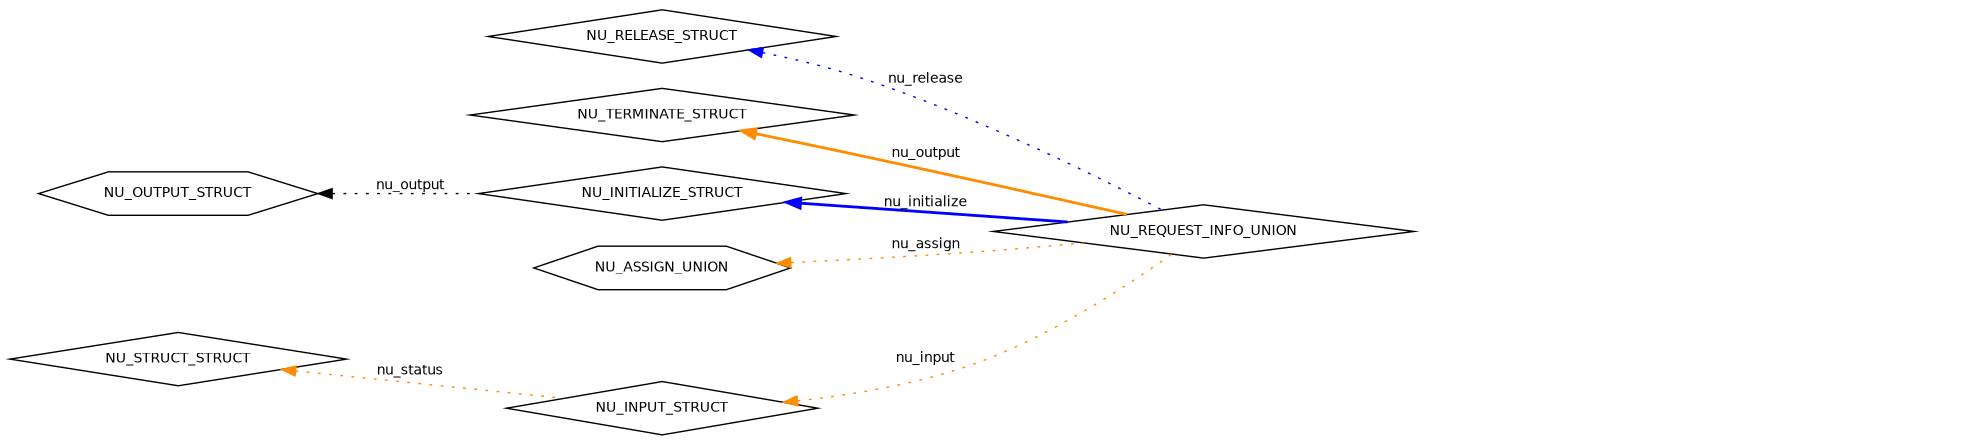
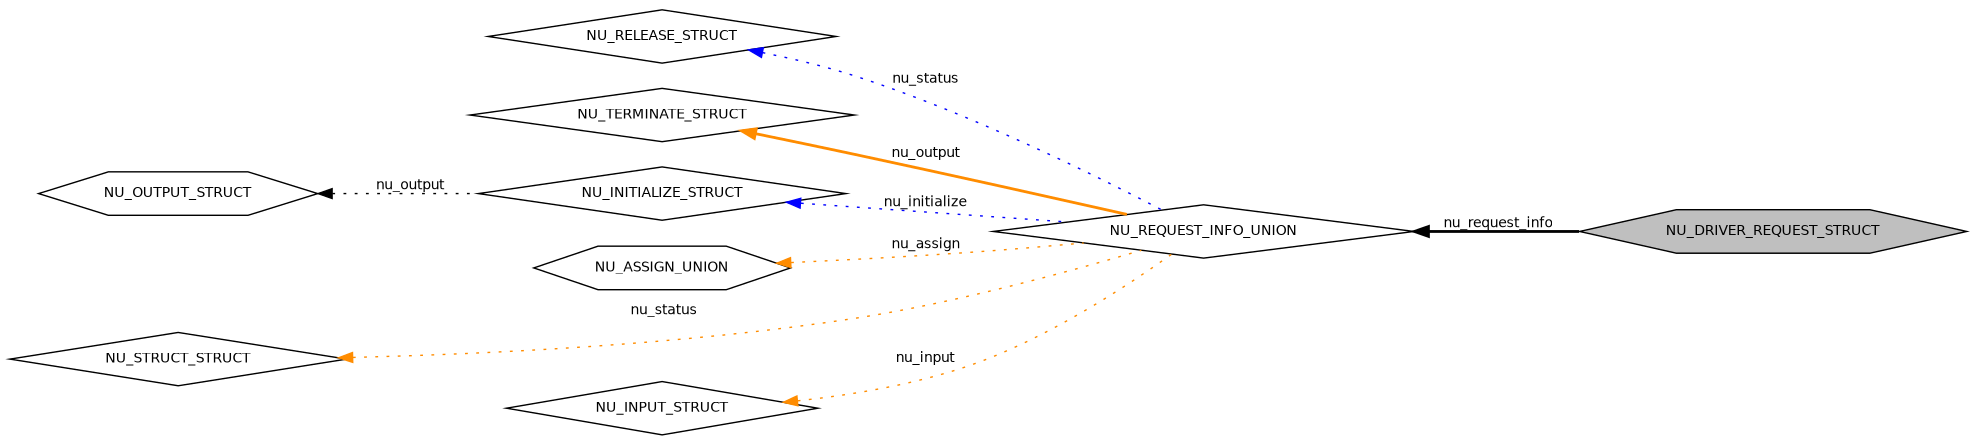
edge "NU_REQUEST_INFO_UNION" -> "NU_RELEASE_STRUCT": label " nu_release" -> " nu_status"
edge "NU_REQUEST_INFO_UNION" -> "NU_INITIALIZE_STRUCT": style bold -> dotted
node "NU_DRIVER_REQUEST_STRUCT": added
edge "NU_INPUT_STRUCT" -> "NU_STRUCT_STRUCT": now "NU_REQUEST_INFO_UNION" -> "NU_STRUCT_STRUCT"
